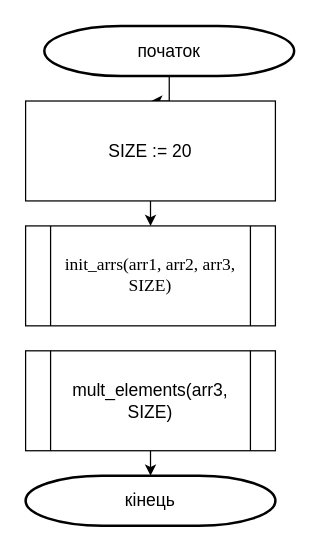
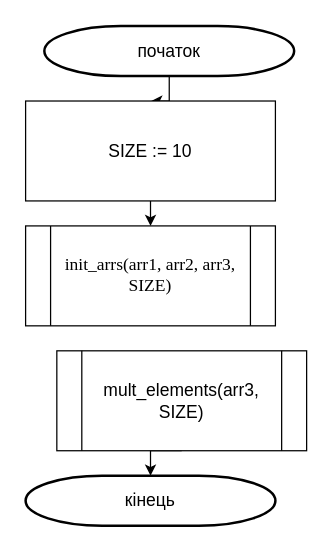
node "SIZE := 20": label "SIZE := 20" -> "SIZE := 10"
node "mult_elements(arr3, SIZE)": moved (151, 401) -> (182, 401)
